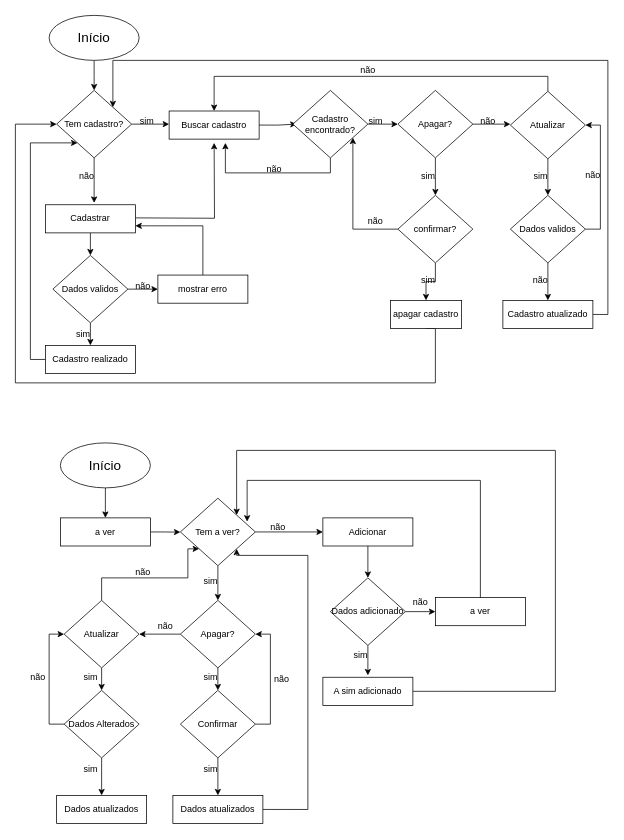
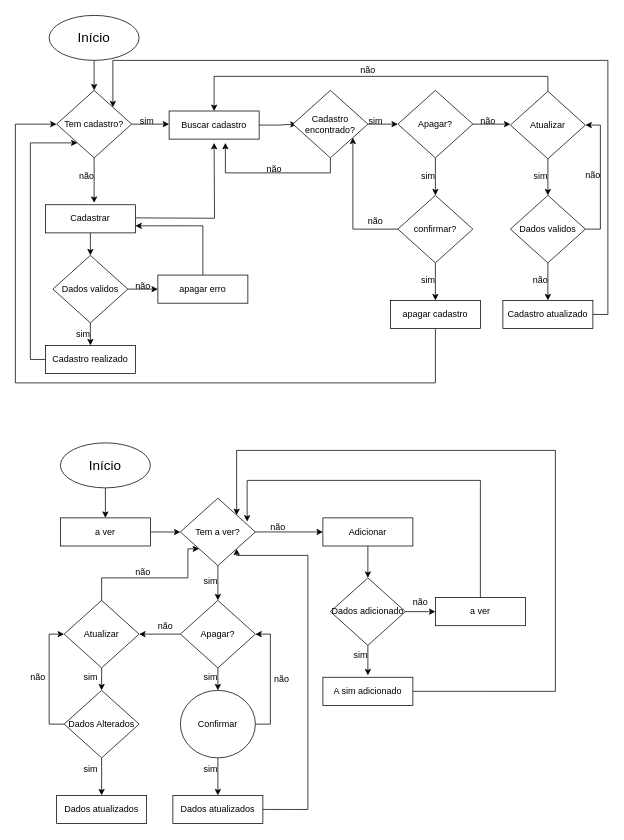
node "mostrar erro": label "mostrar erro" -> "apagar erro"
node "apagar cadastro": size 71x28 -> 90x28
node "Confirmar": shape diamond -> ellipse
